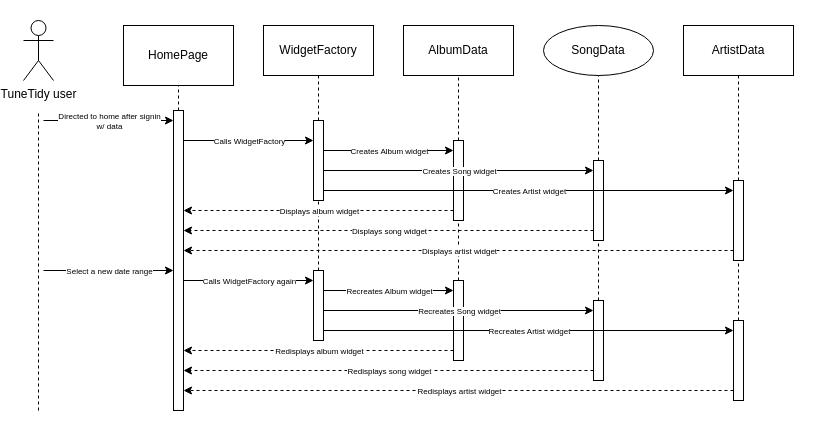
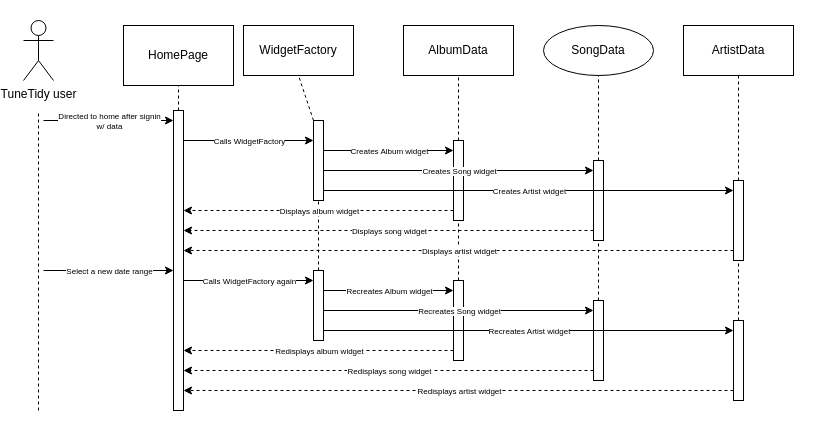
node "WidgetFactory": moved (319, 51) -> (299, 51)
